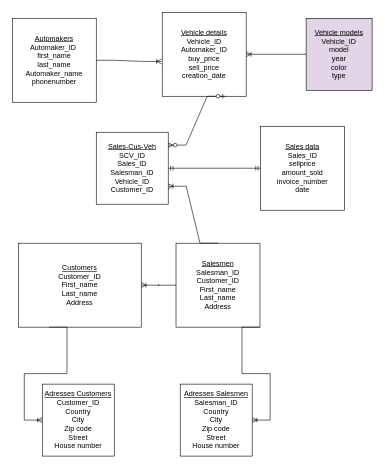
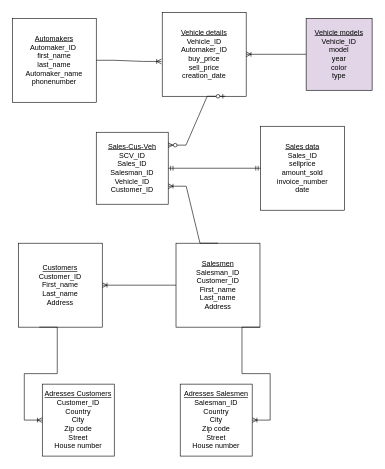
node "Customers Customer_ID First_name Last_name Address": size 123x84 -> 84x84
